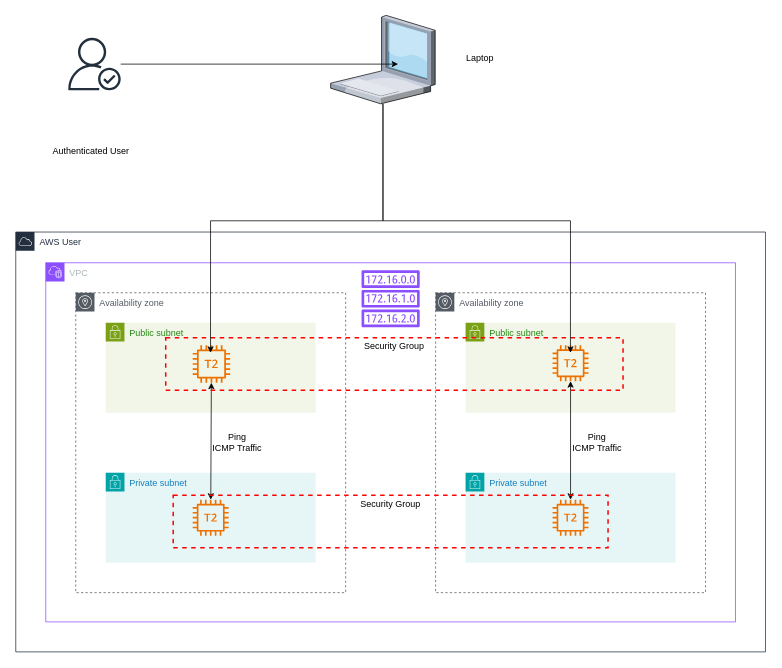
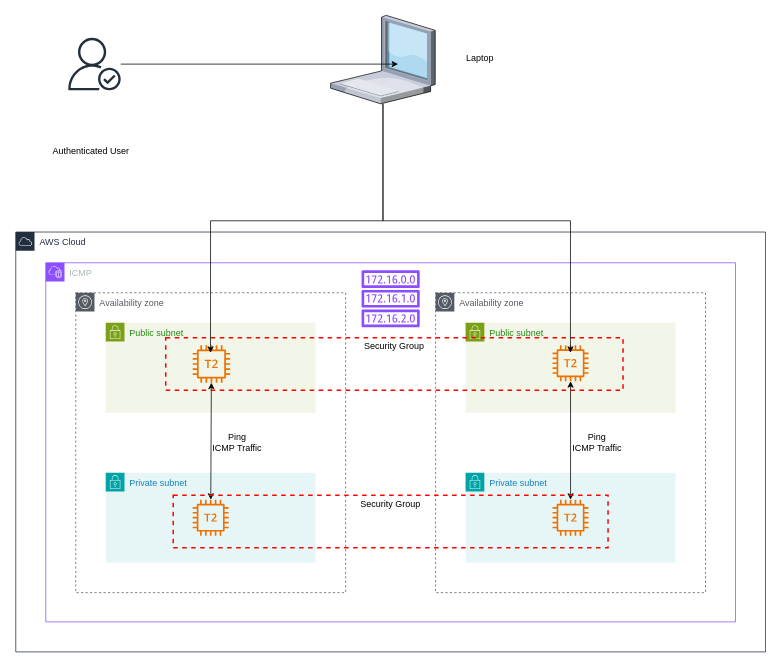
node "AWS User": label "AWS User" -> "AWS Cloud"
node "VPC": label "VPC" -> "ICMP"
